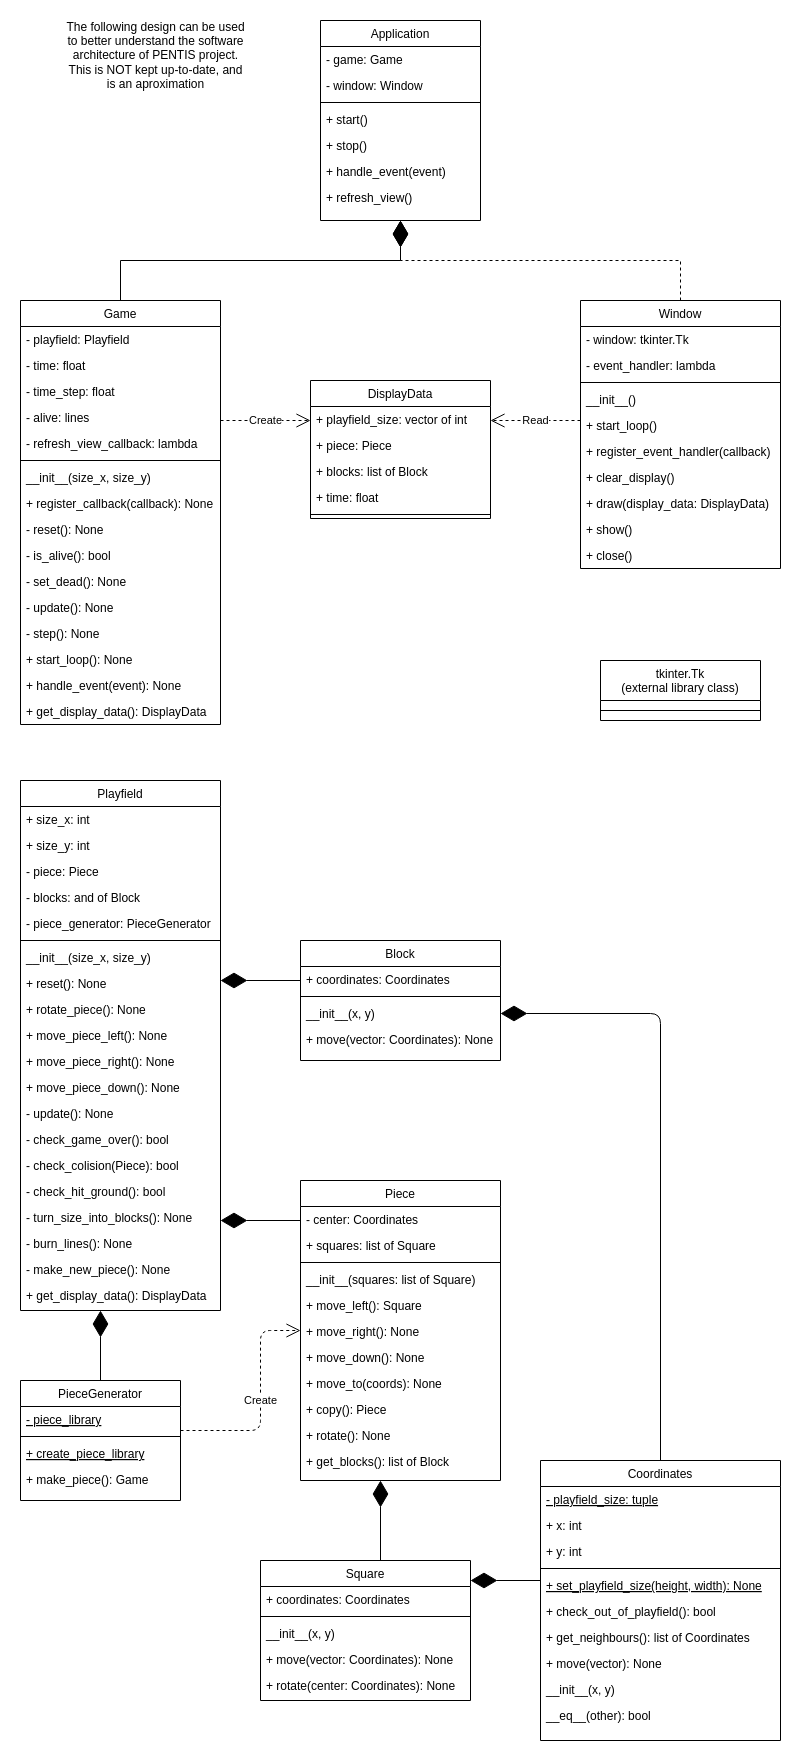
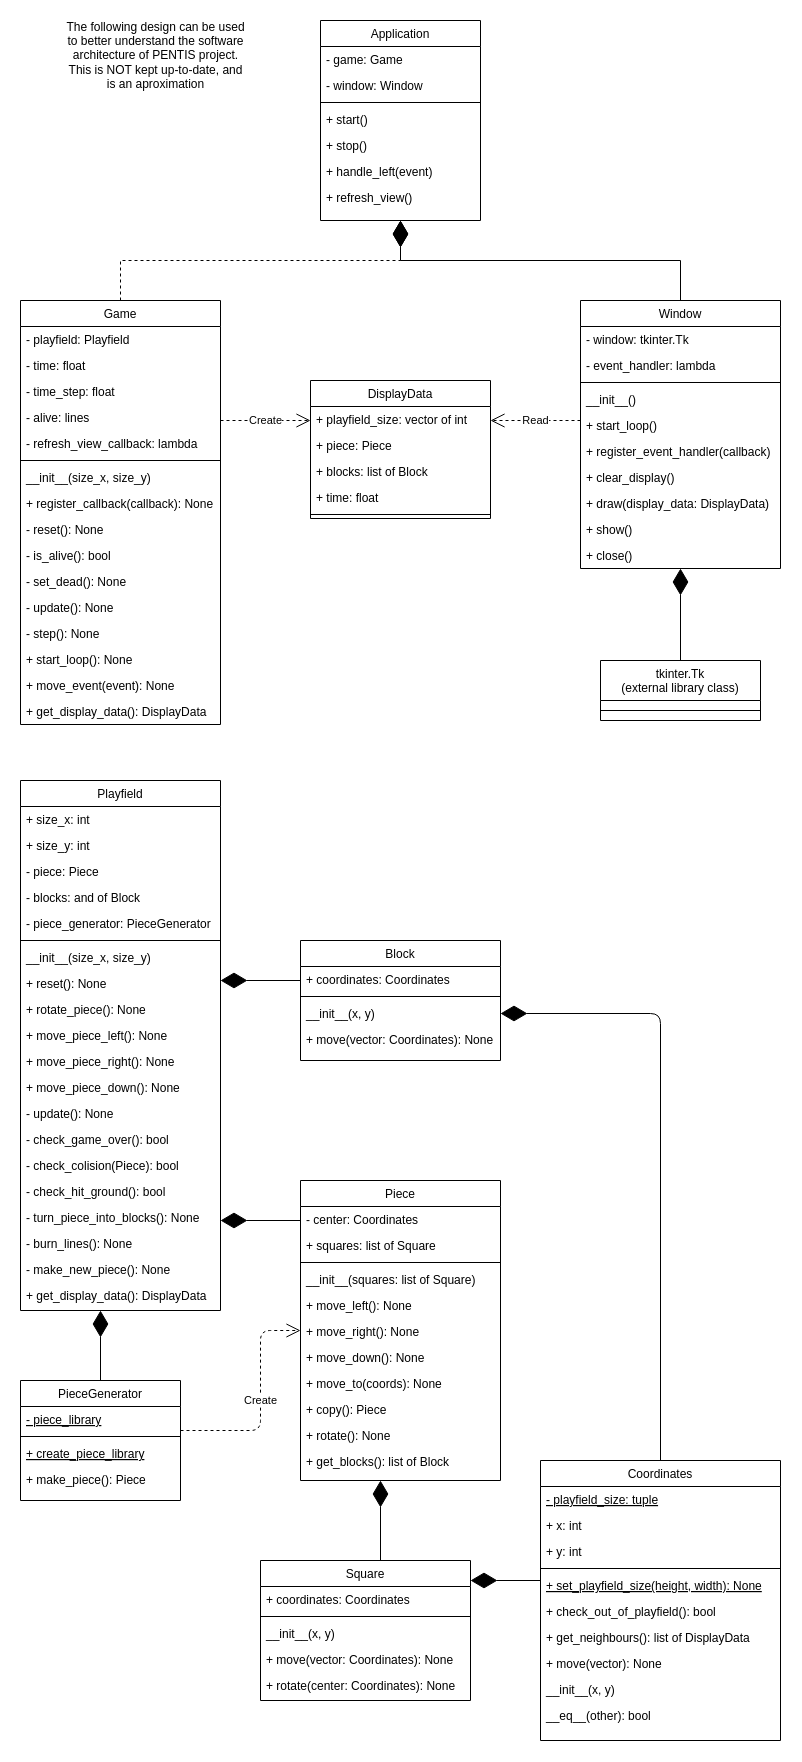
node "+ handle_event(event)": label "+ handle_event(event)" -> "+ handle_left(event)"
edge "Game" -> "Application": style solid -> dashed
edge "Window" -> "Application": style dashed -> solid
edge "tkinter.Tk (external library class)" -> "+ close()": added
node "+ handle_event(event): None": label "+ handle_event(event): None" -> "+ move_event(event): None"
node "- turn_size_into_blocks(): None": label "- turn_size_into_blocks(): None" -> "- turn_piece_into_blocks(): None"
node "+ move_left(): Square": label "+ move_left(): Square" -> "+ move_left(): None"
node "+ make_piece(): Game": label "+ make_piece(): Game" -> "+ make_piece(): Piece"
node "+ get_neighbours(): list of Coordinates": label "+ get_neighbours(): list of Coordinates" -> "+ get_neighbours(): list of DisplayData"
